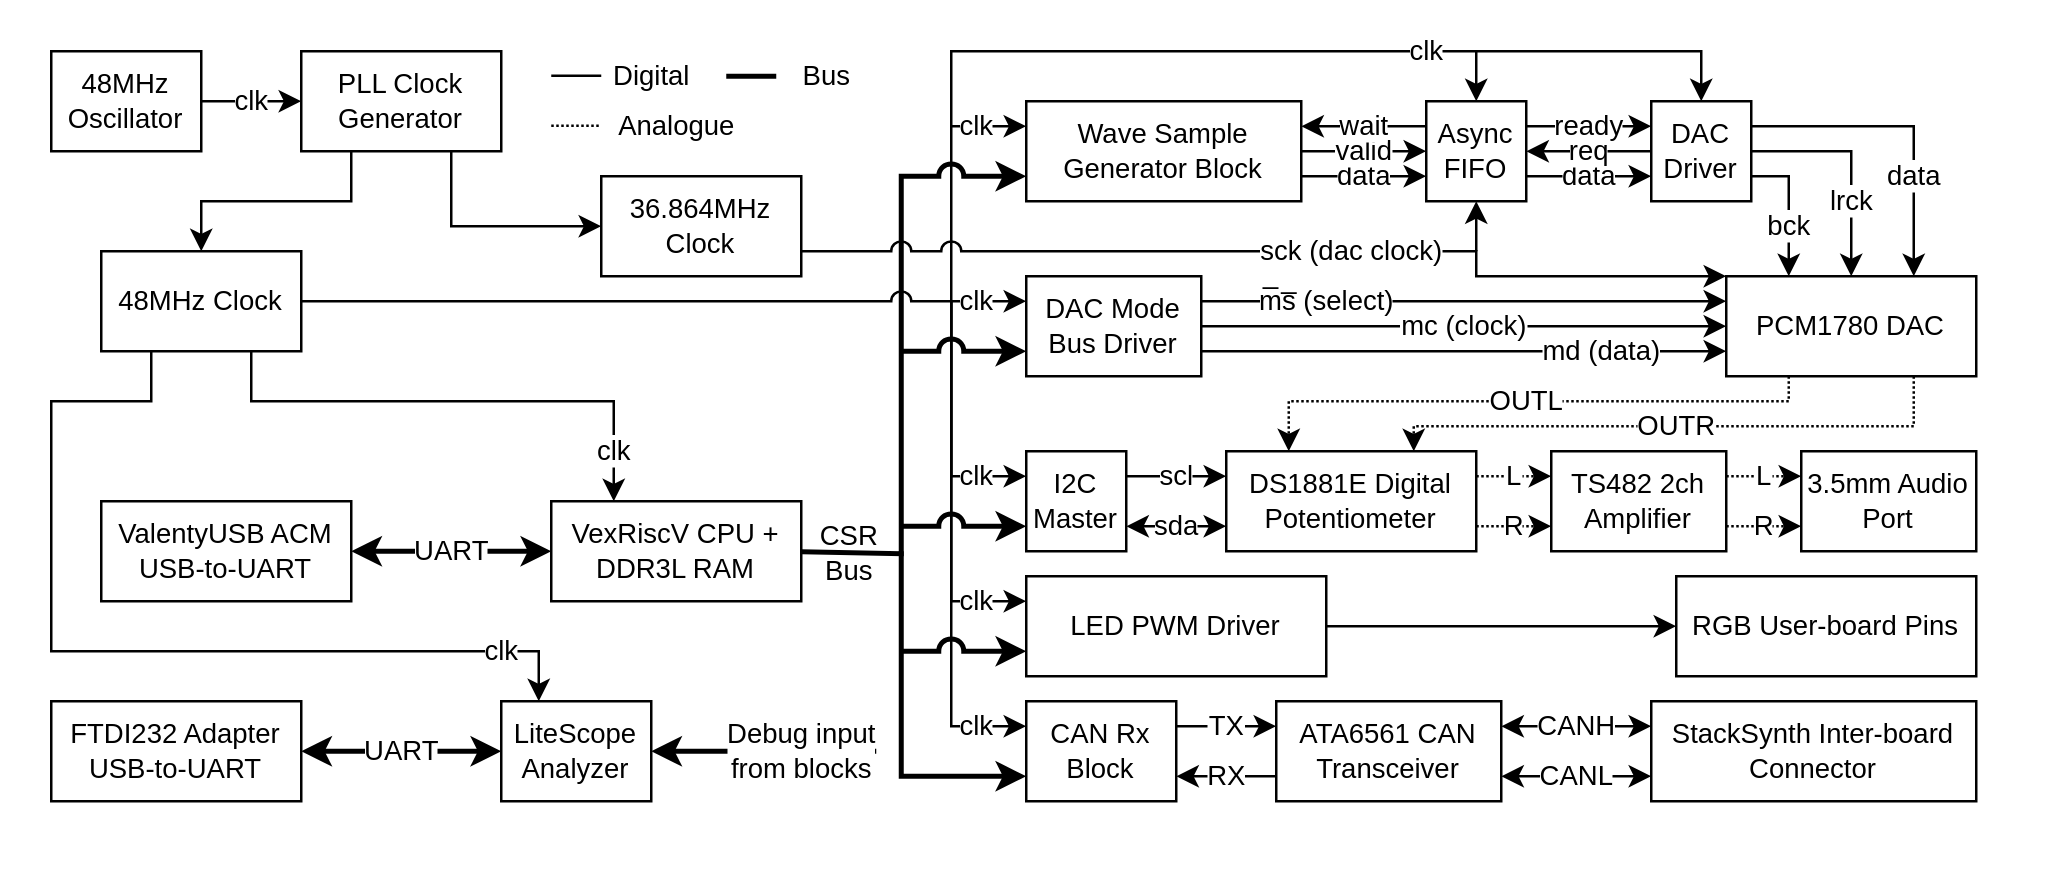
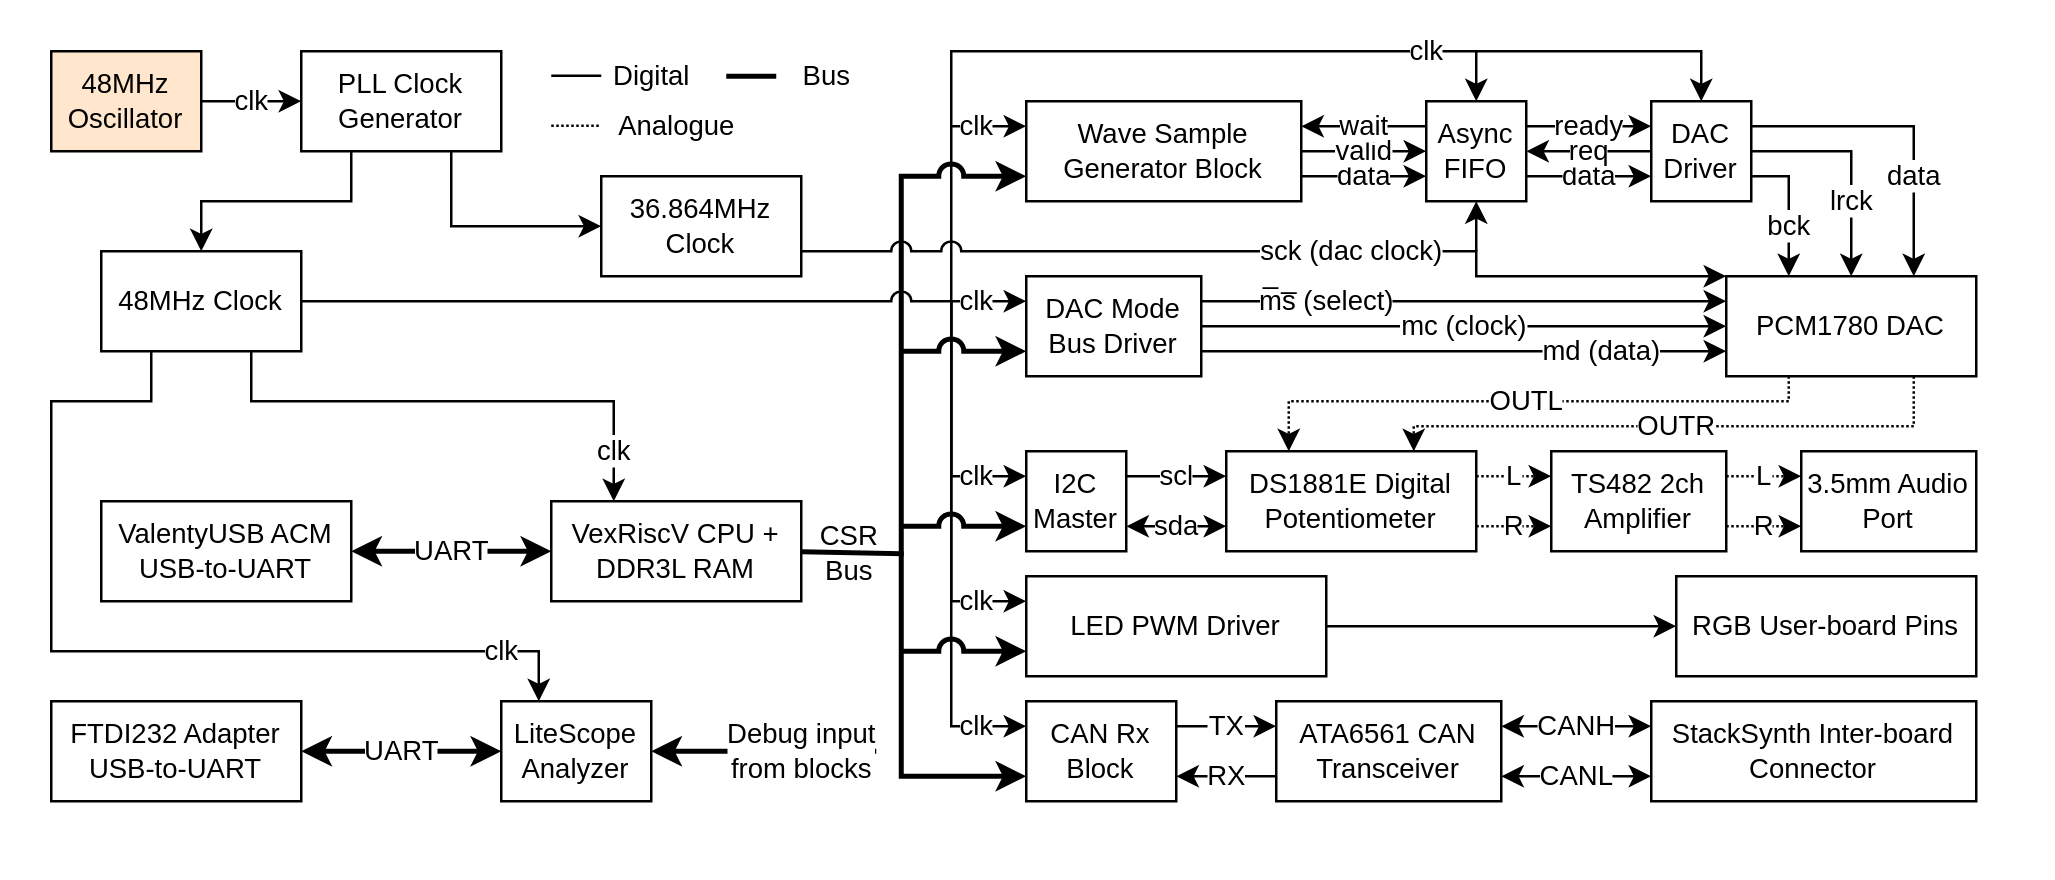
node "48MHz Oscillator": fillcolor #ffffff -> #ffe6cc
